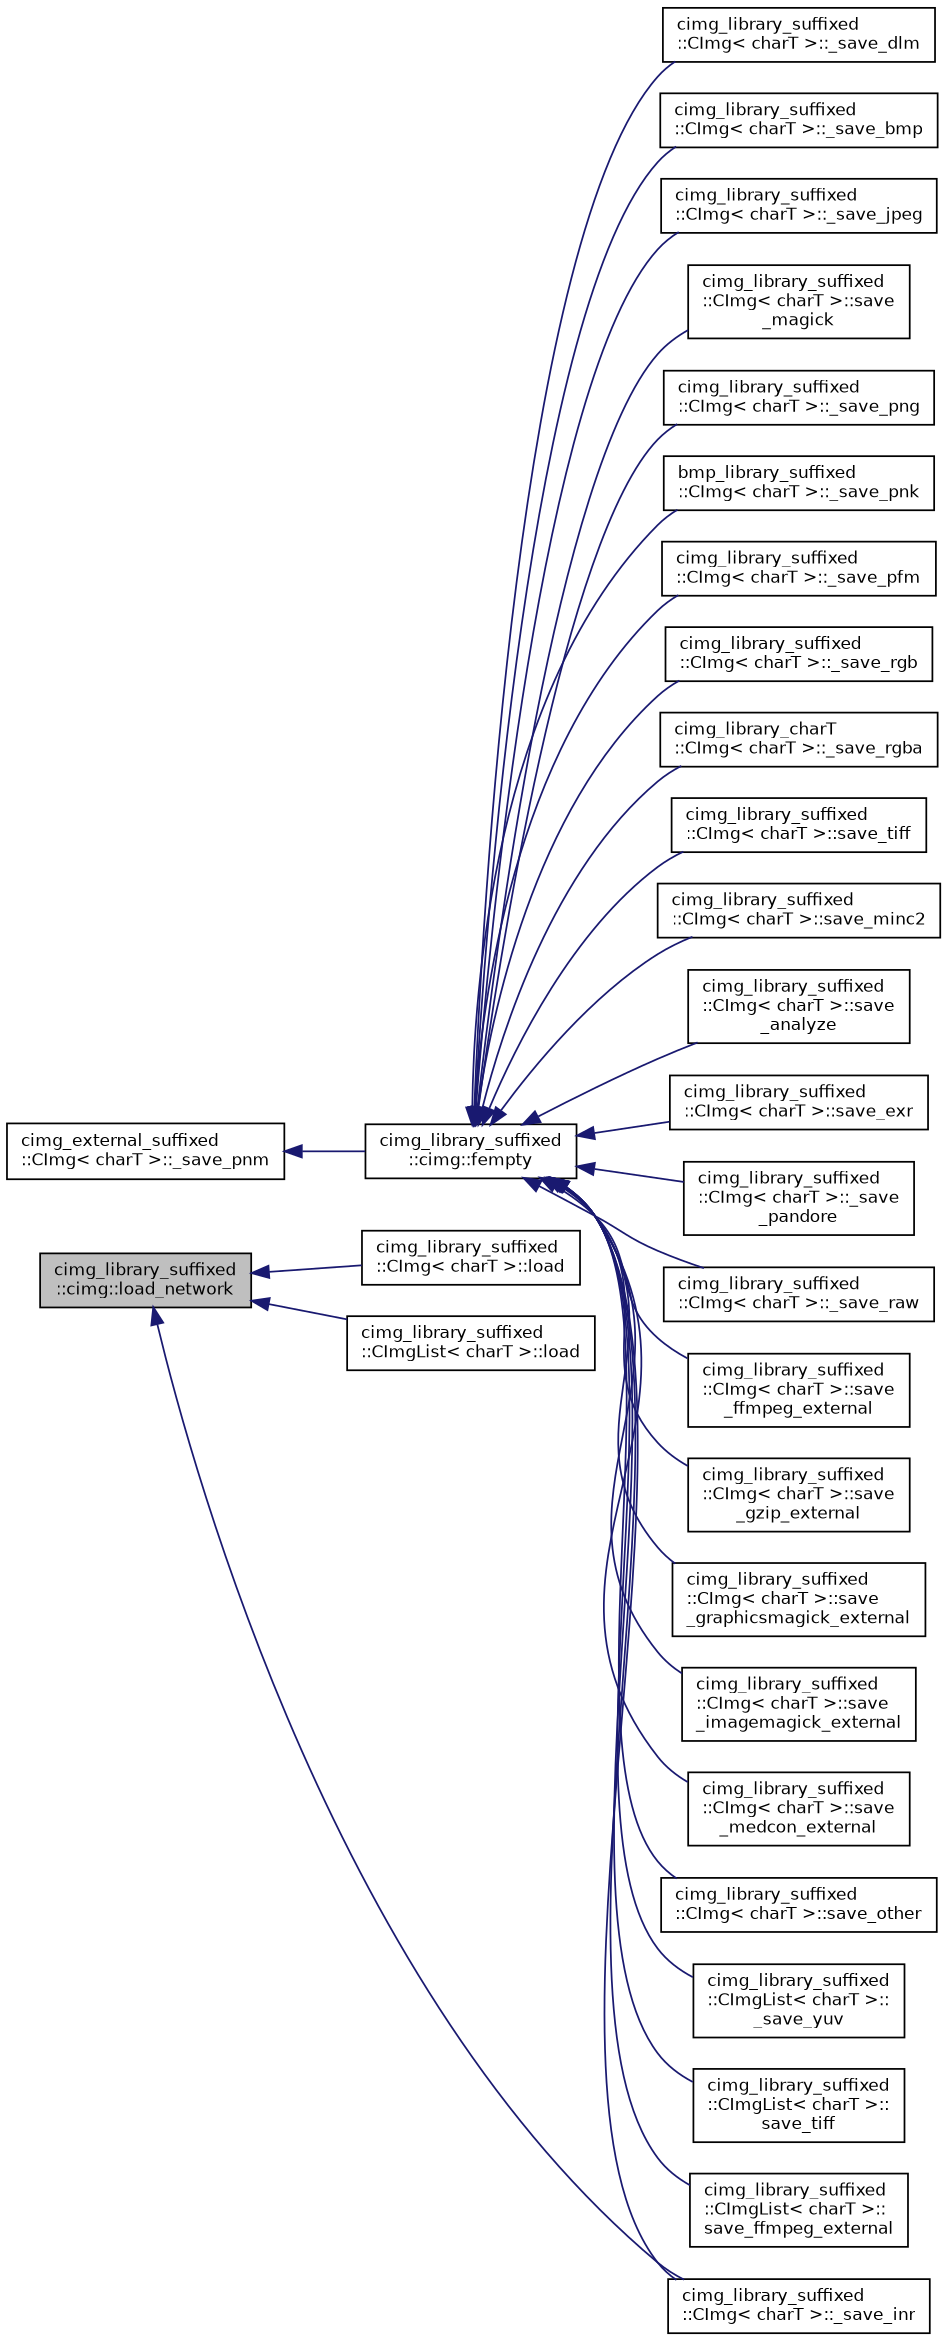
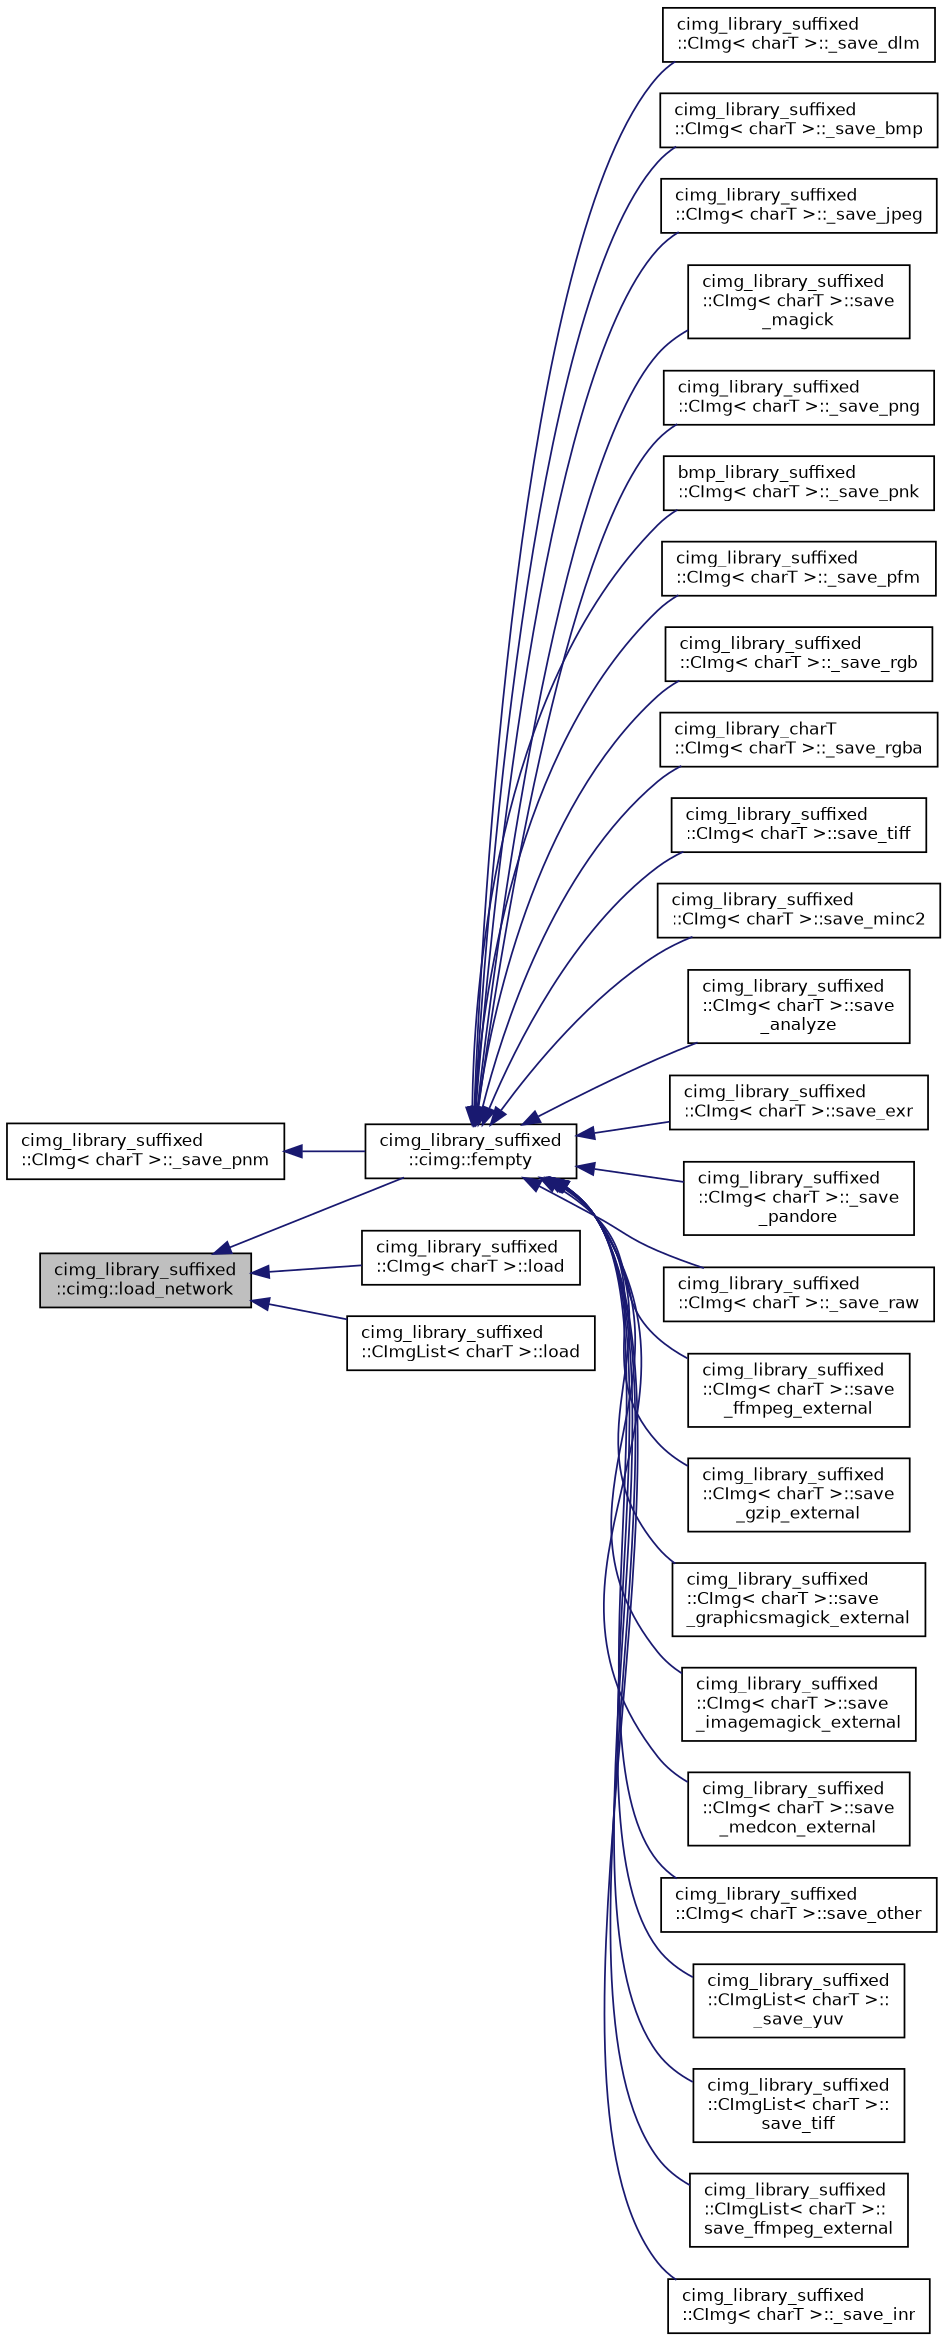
node "cimg_external_suffixed ::CImg< charT >::_save_pnm": label "cimg_external_suffixed ::CImg< charT >::_save_pnm" -> "cimg_library_suffixed ::CImg< charT >::_save_pnm"
edge "cimg_library_suffixed ::CImg< charT >::_save_inr" -> "cimg_library_suffixed ::cimg::load_network": now "cimg_library_suffixed ::cimg::fempty" -> "cimg_library_suffixed ::cimg::load_network"
